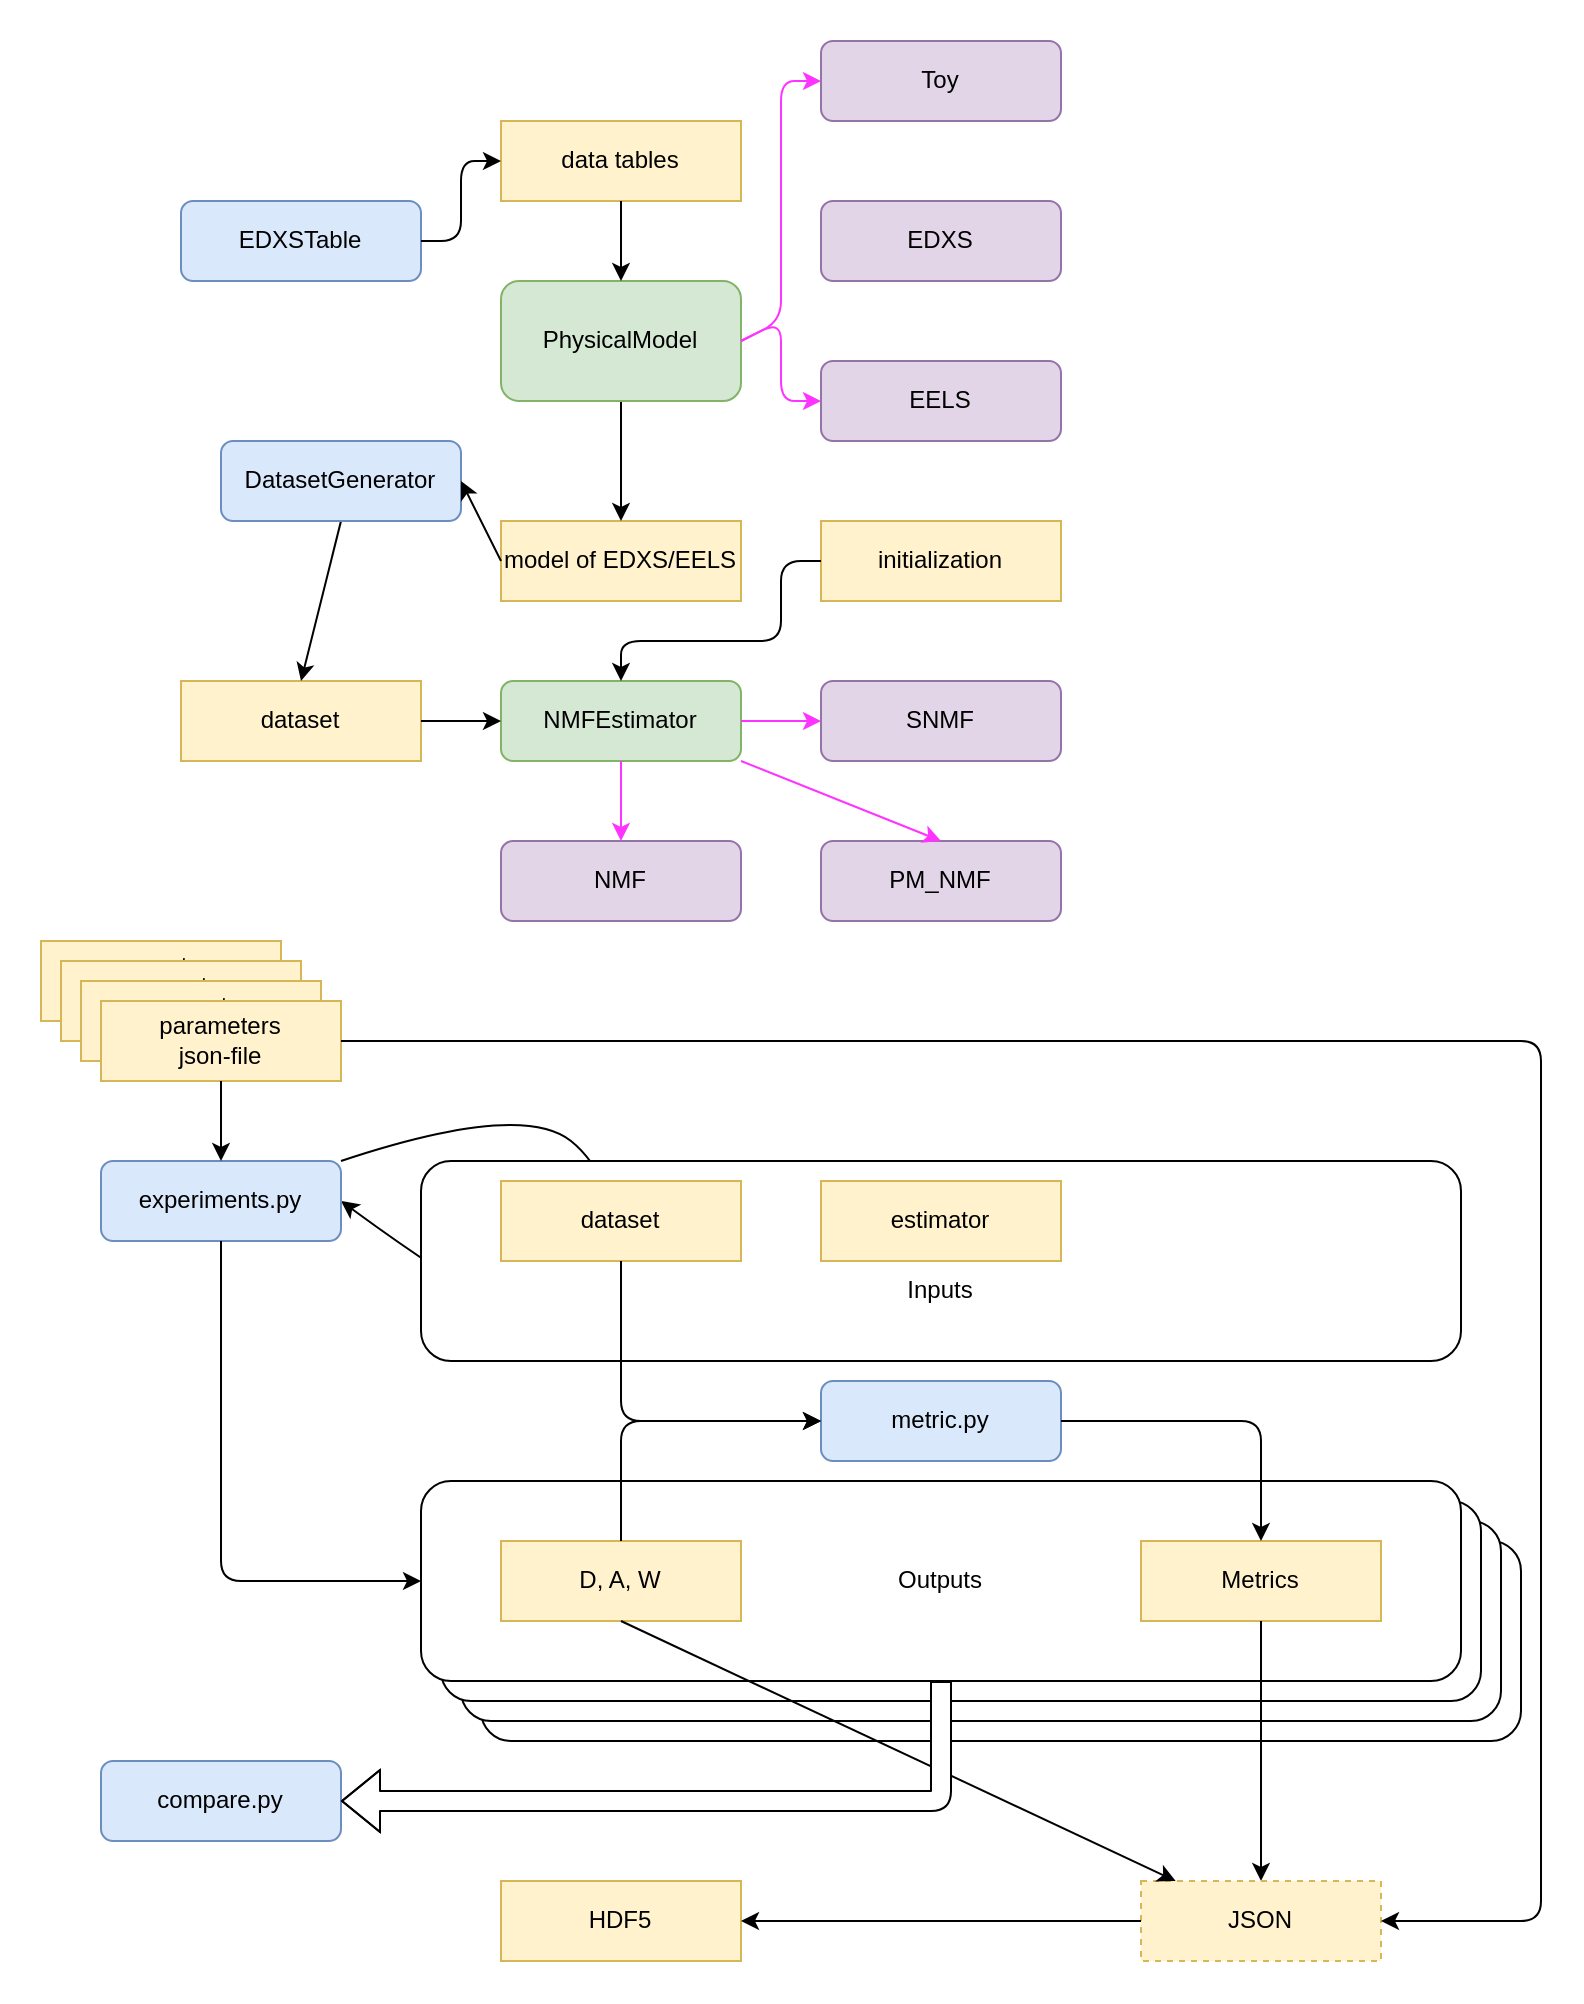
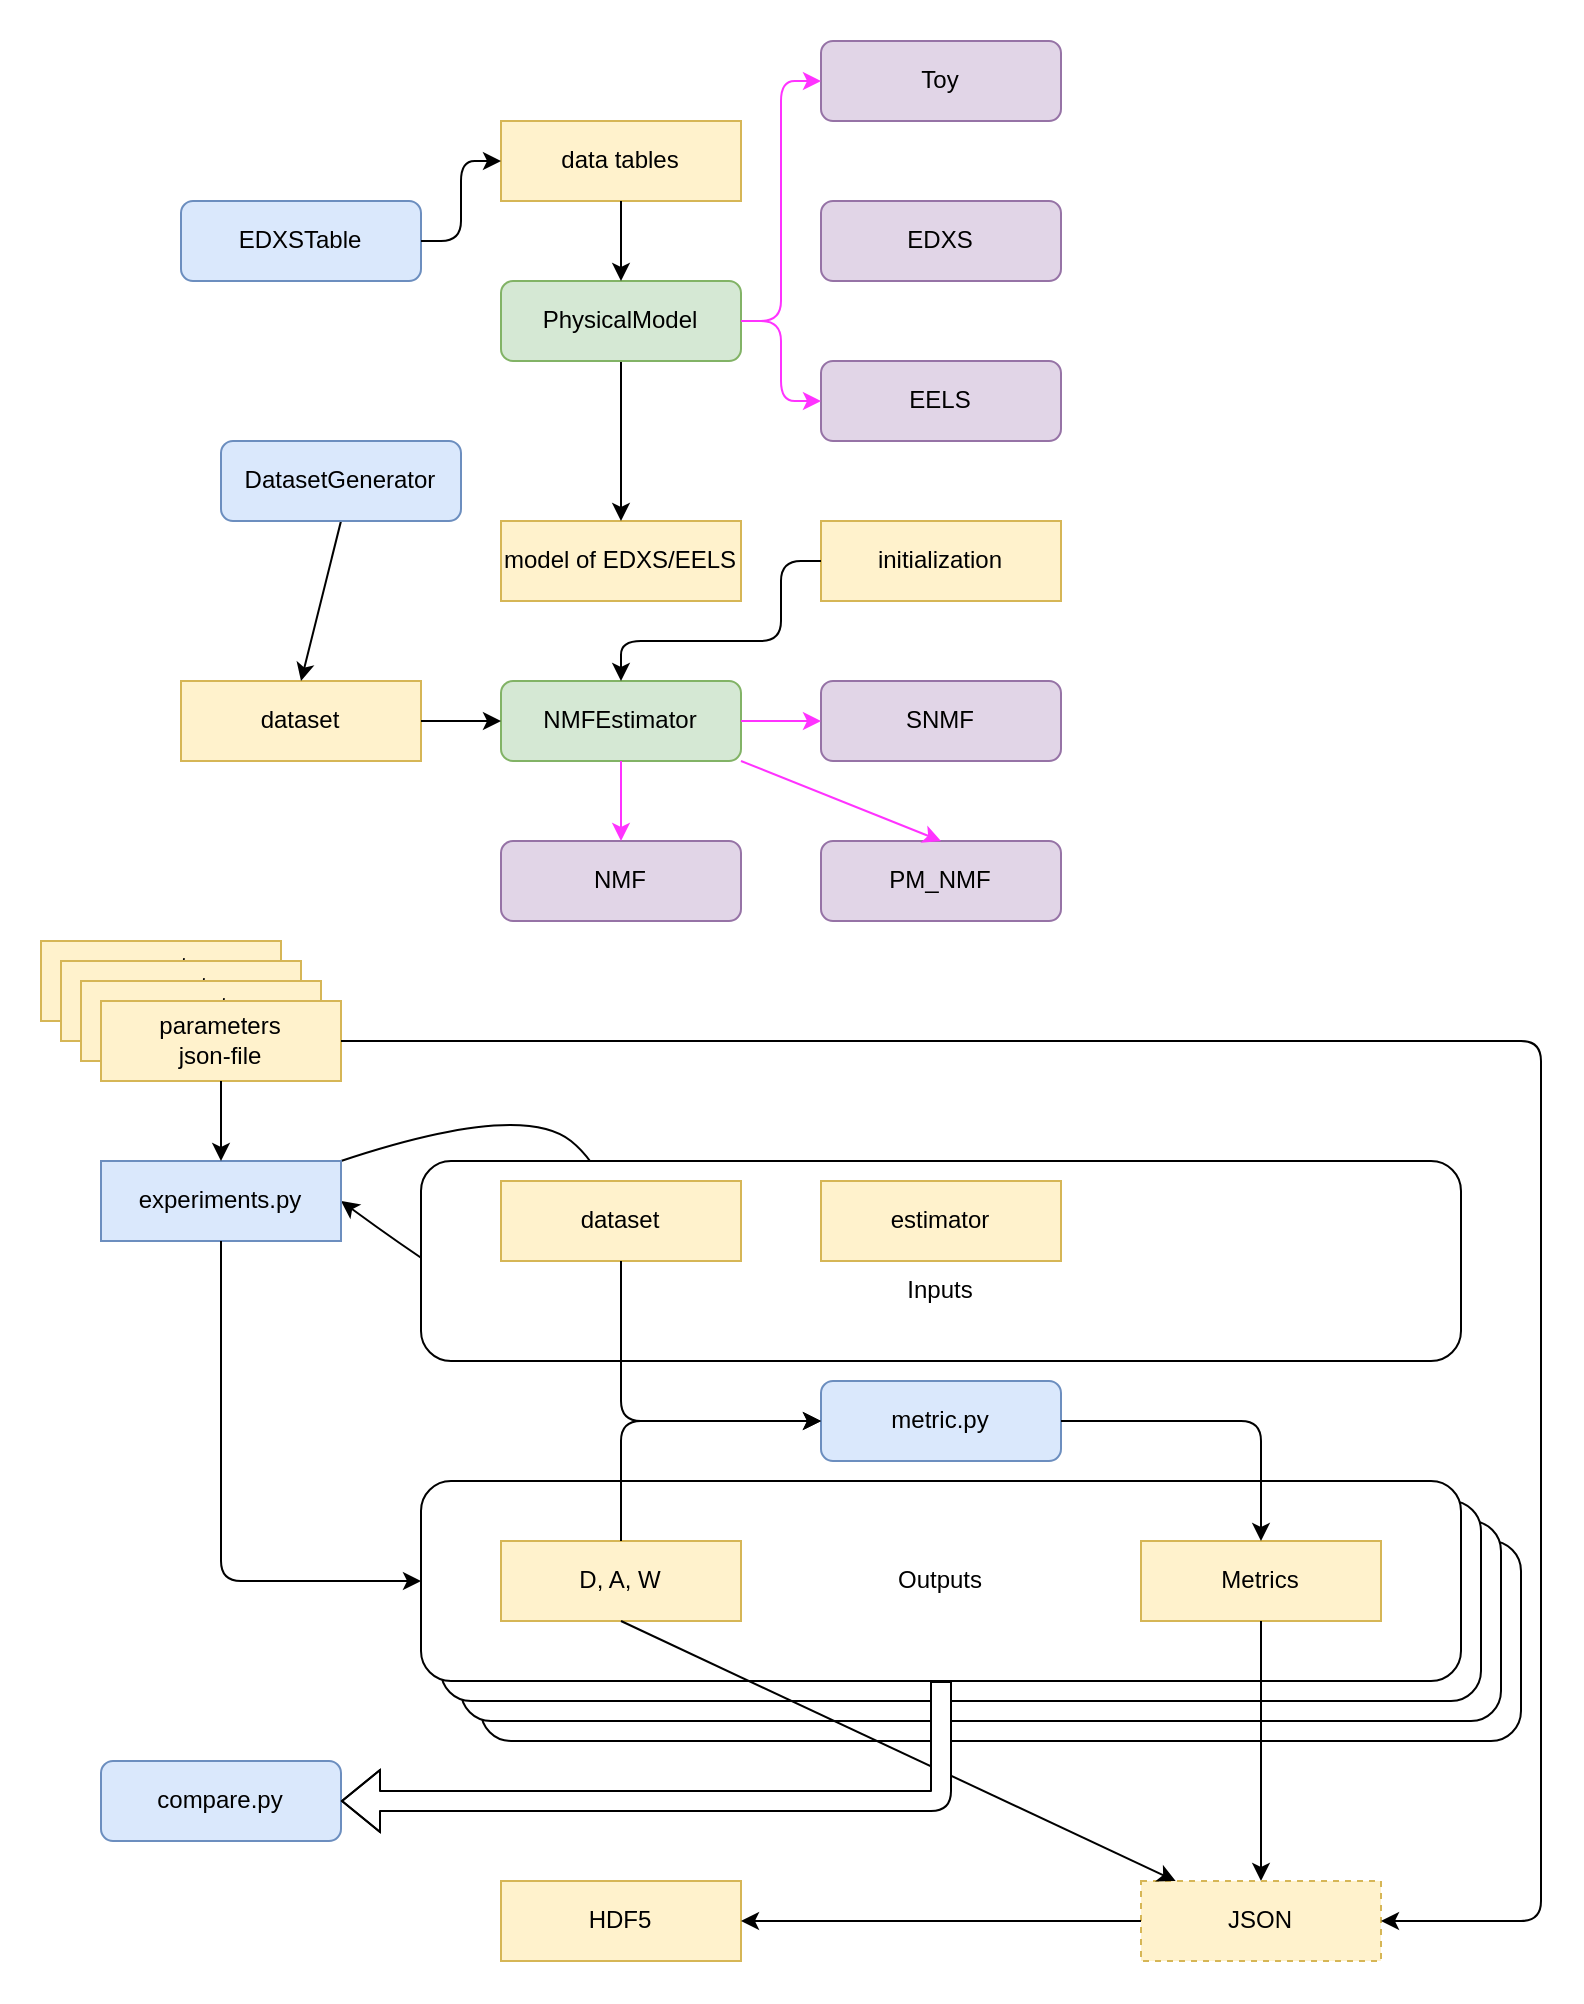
node "PhysicalModel": size 240x120 -> 240x80
edge "model of EDXS/EELS" -> "DatasetGenerator": removed
node "experiments.py": shape rounded rectangle -> rectangle
